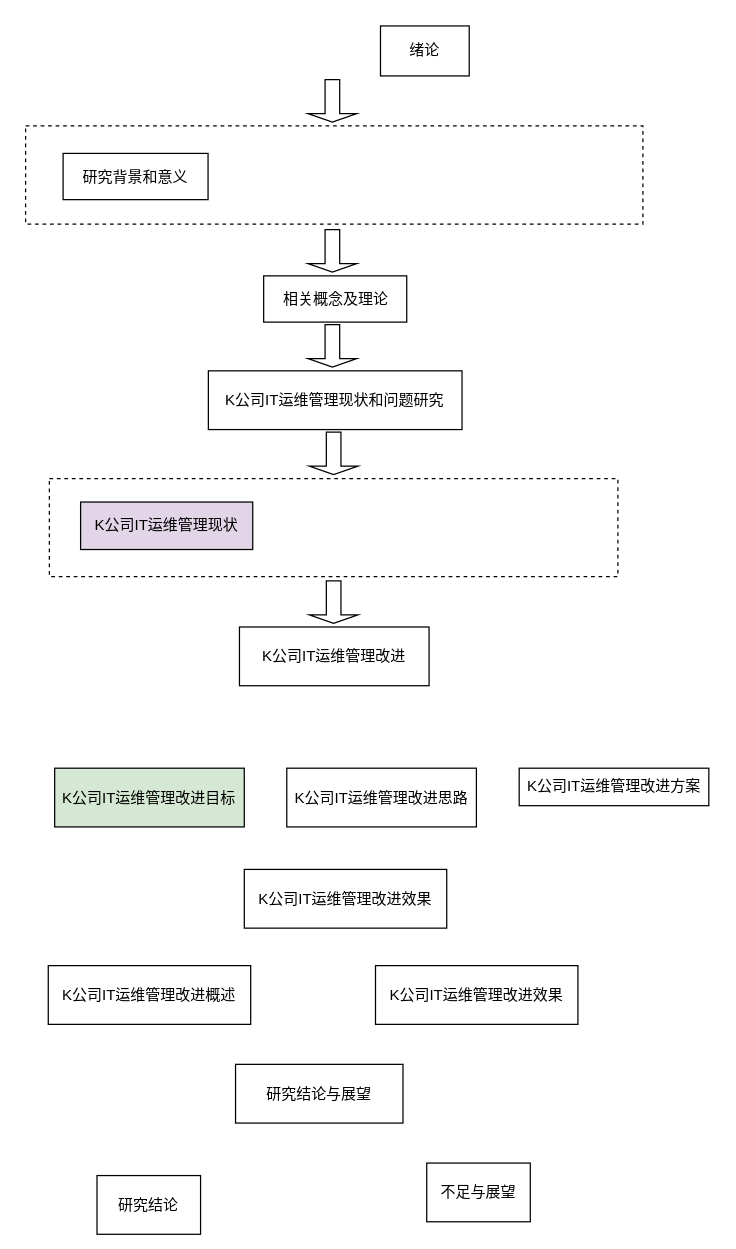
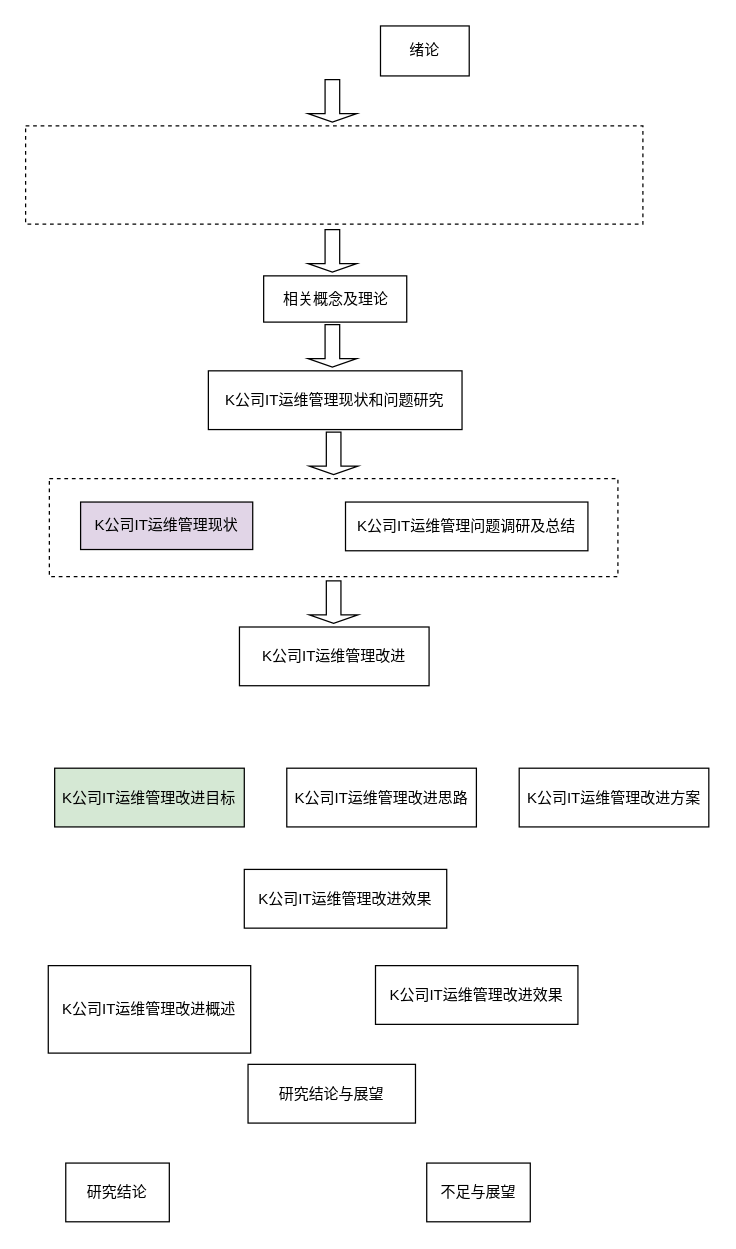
node "研究背景和意义": removed
node "K公司IT运维管理问题调研及总结": added
node "K公司IT运维管理改进方案": size 190x38 -> 190x59
node "K公司IT运维管理改进概述": size 203x59 -> 203x88
node "研究结论与展望": moved (319, 1094) -> (332, 1094)
node "研究结论": moved (149, 1205) -> (118, 1193)
